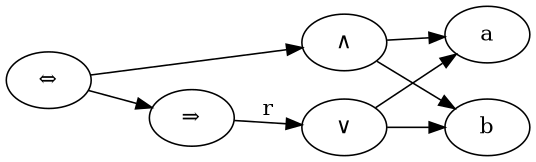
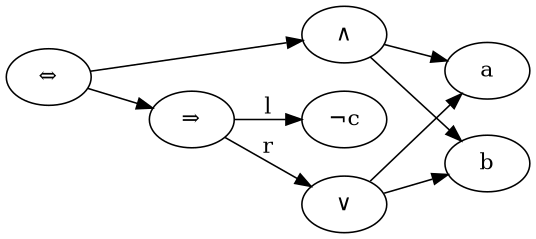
node "¬c": added
